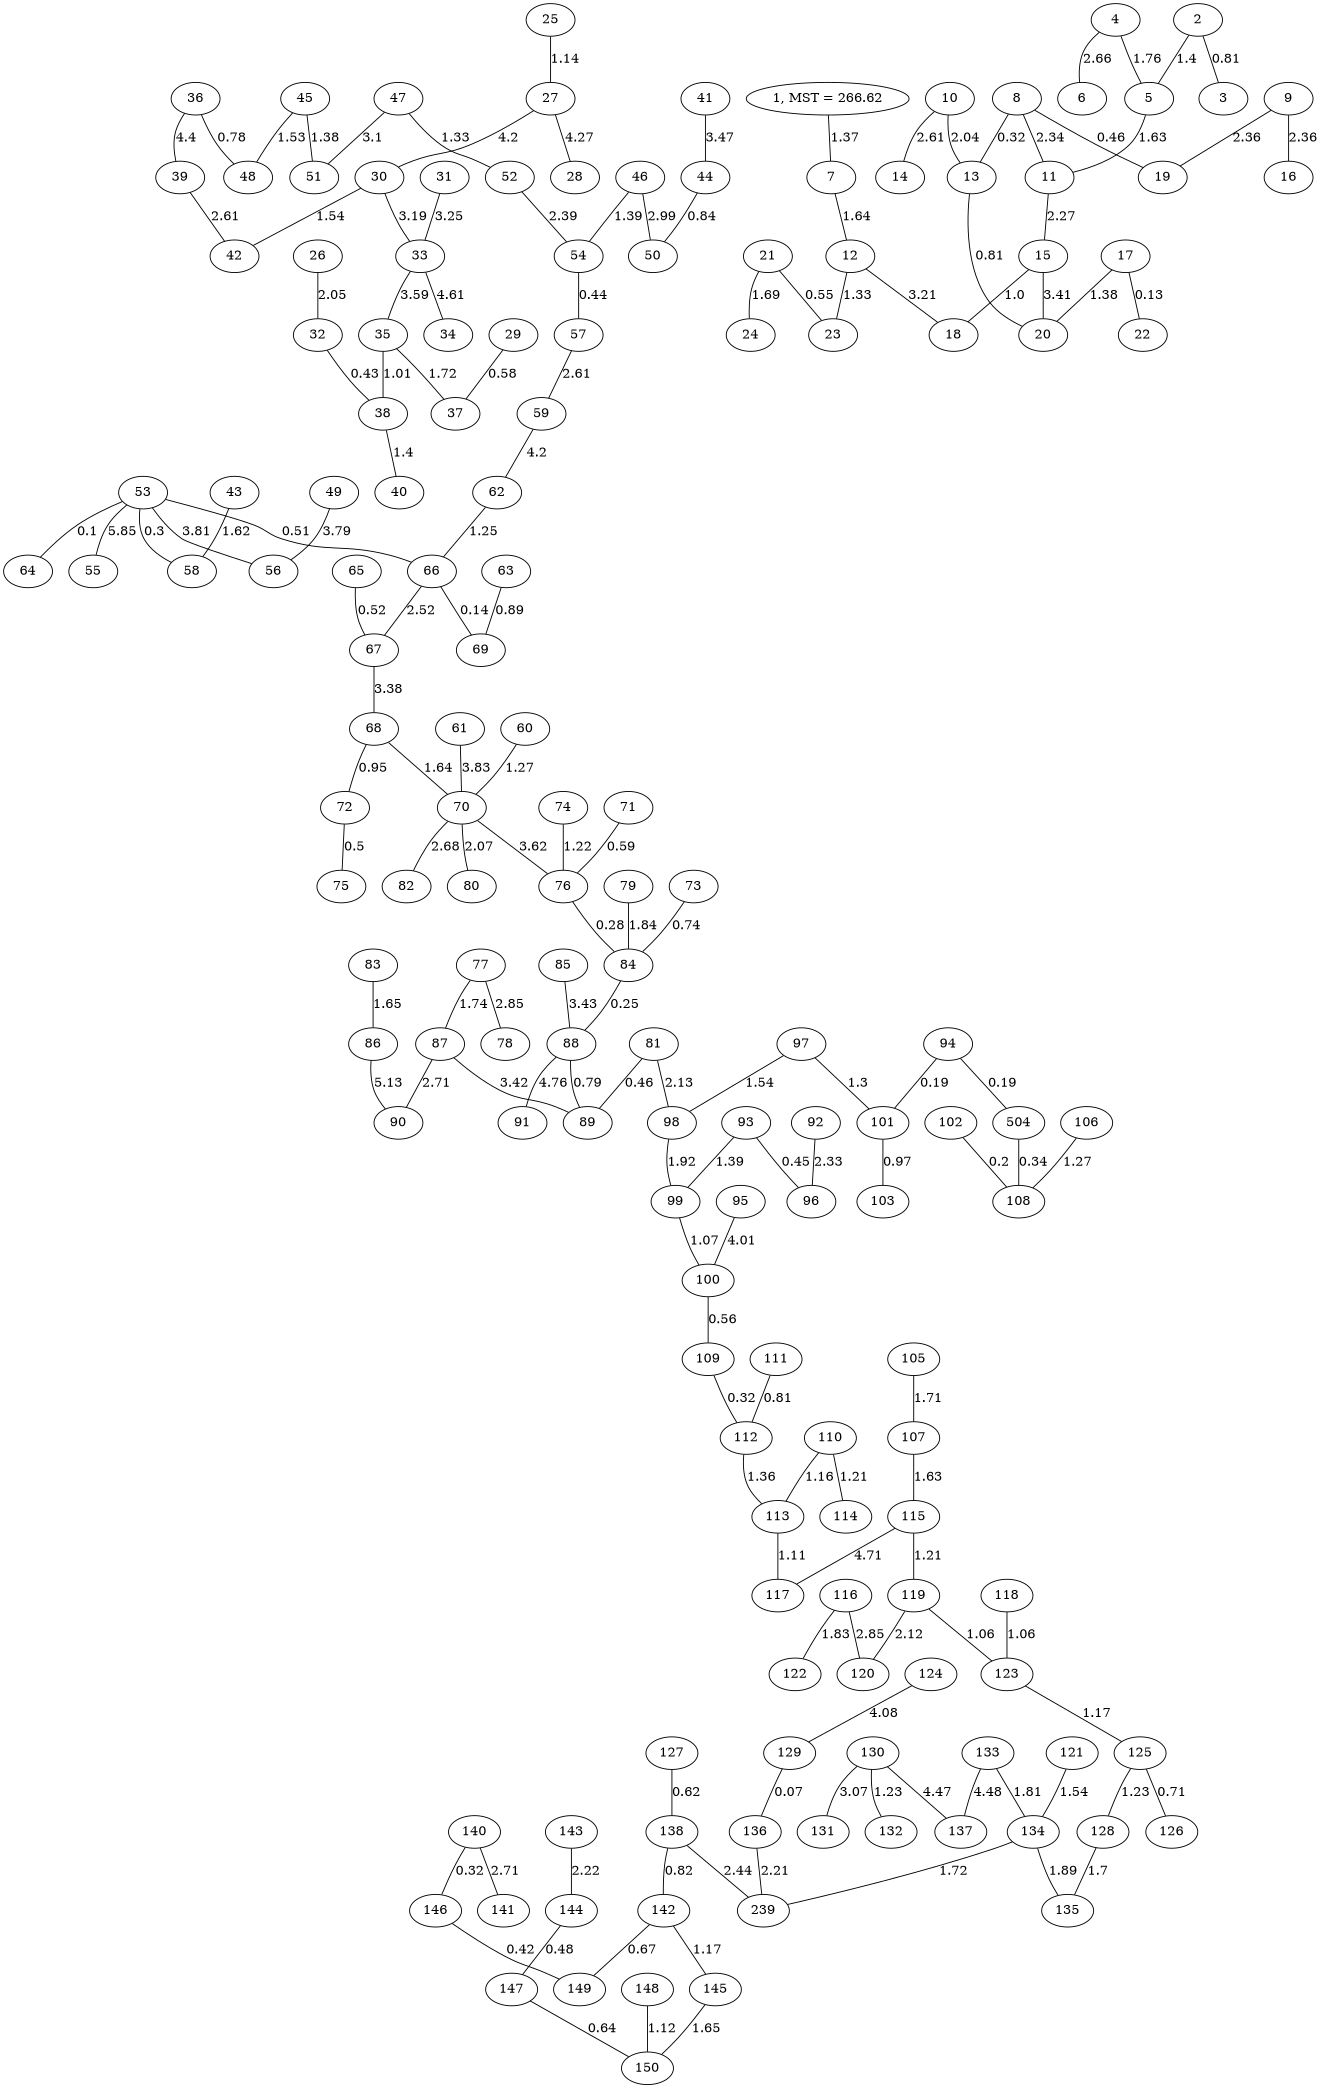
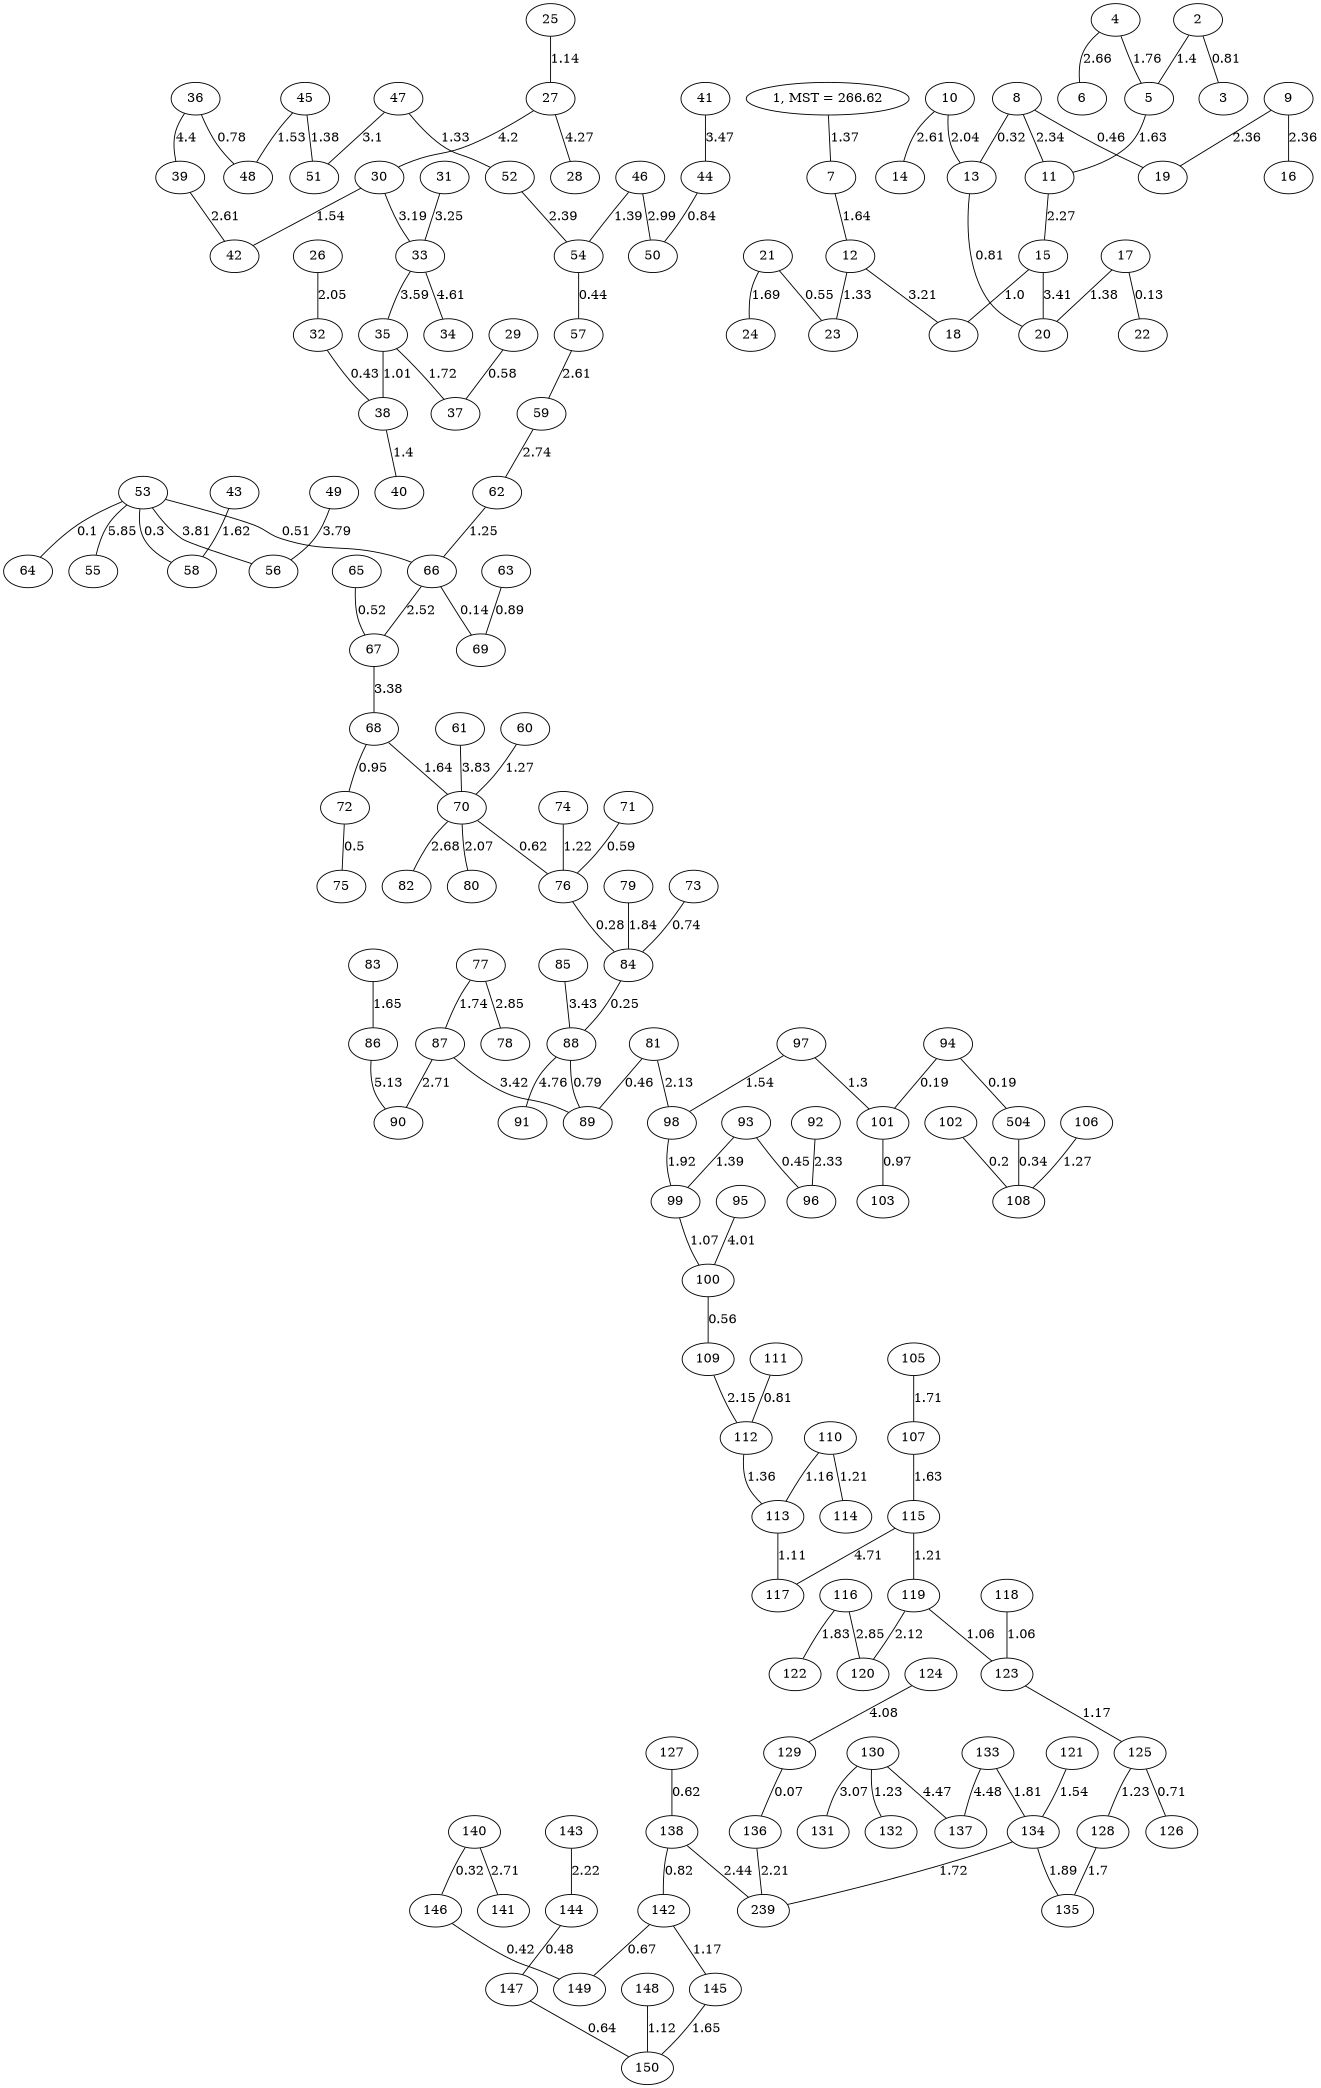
edge "59" -- "62": label "4.2" -> "2.74"
edge "70" -- "76": label "3.62" -> "0.62"
edge "109" -- "112": label "0.32" -> "2.15"
